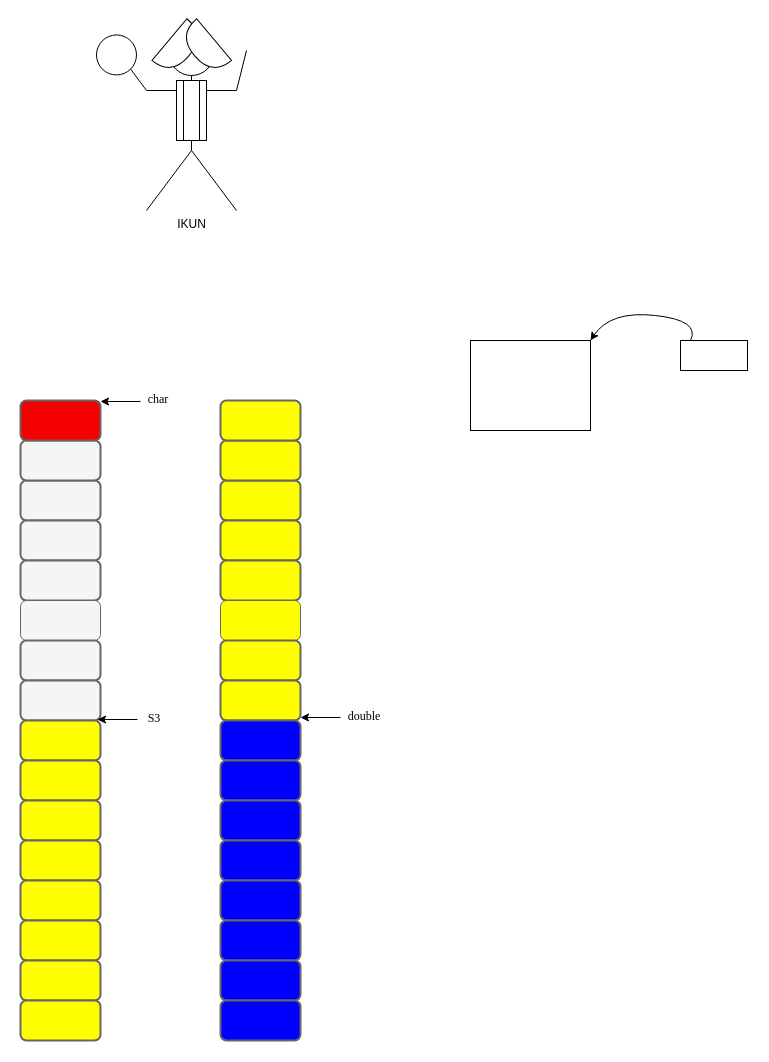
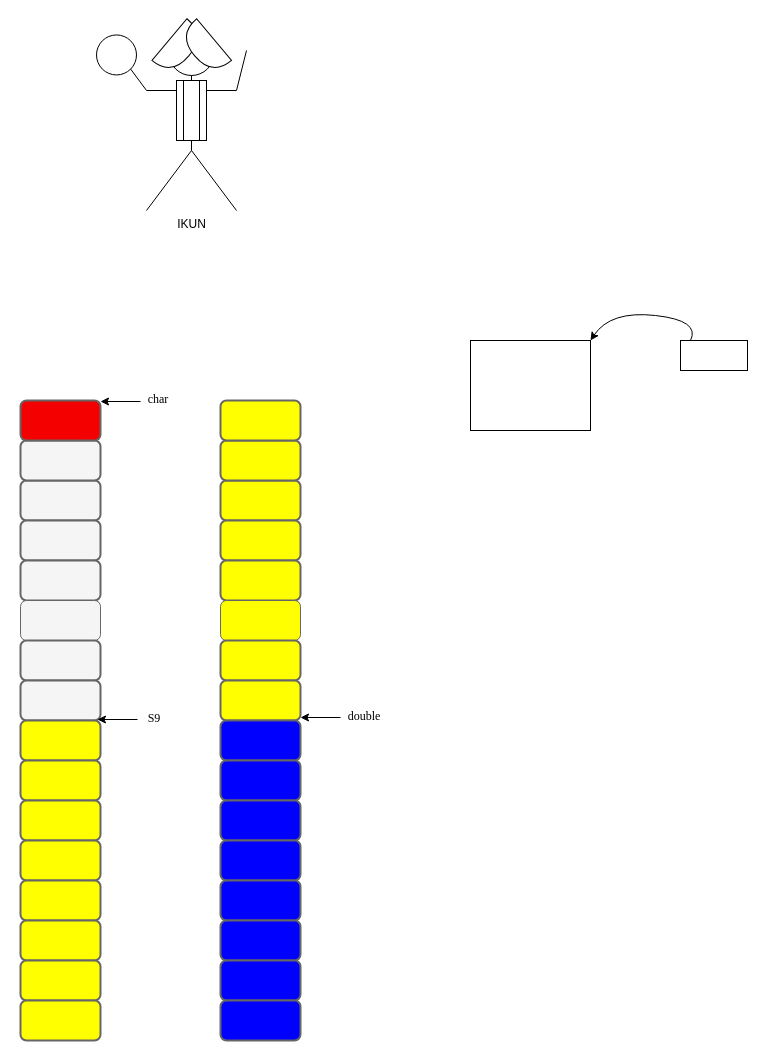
node "S3": label "S3" -> "S9"
